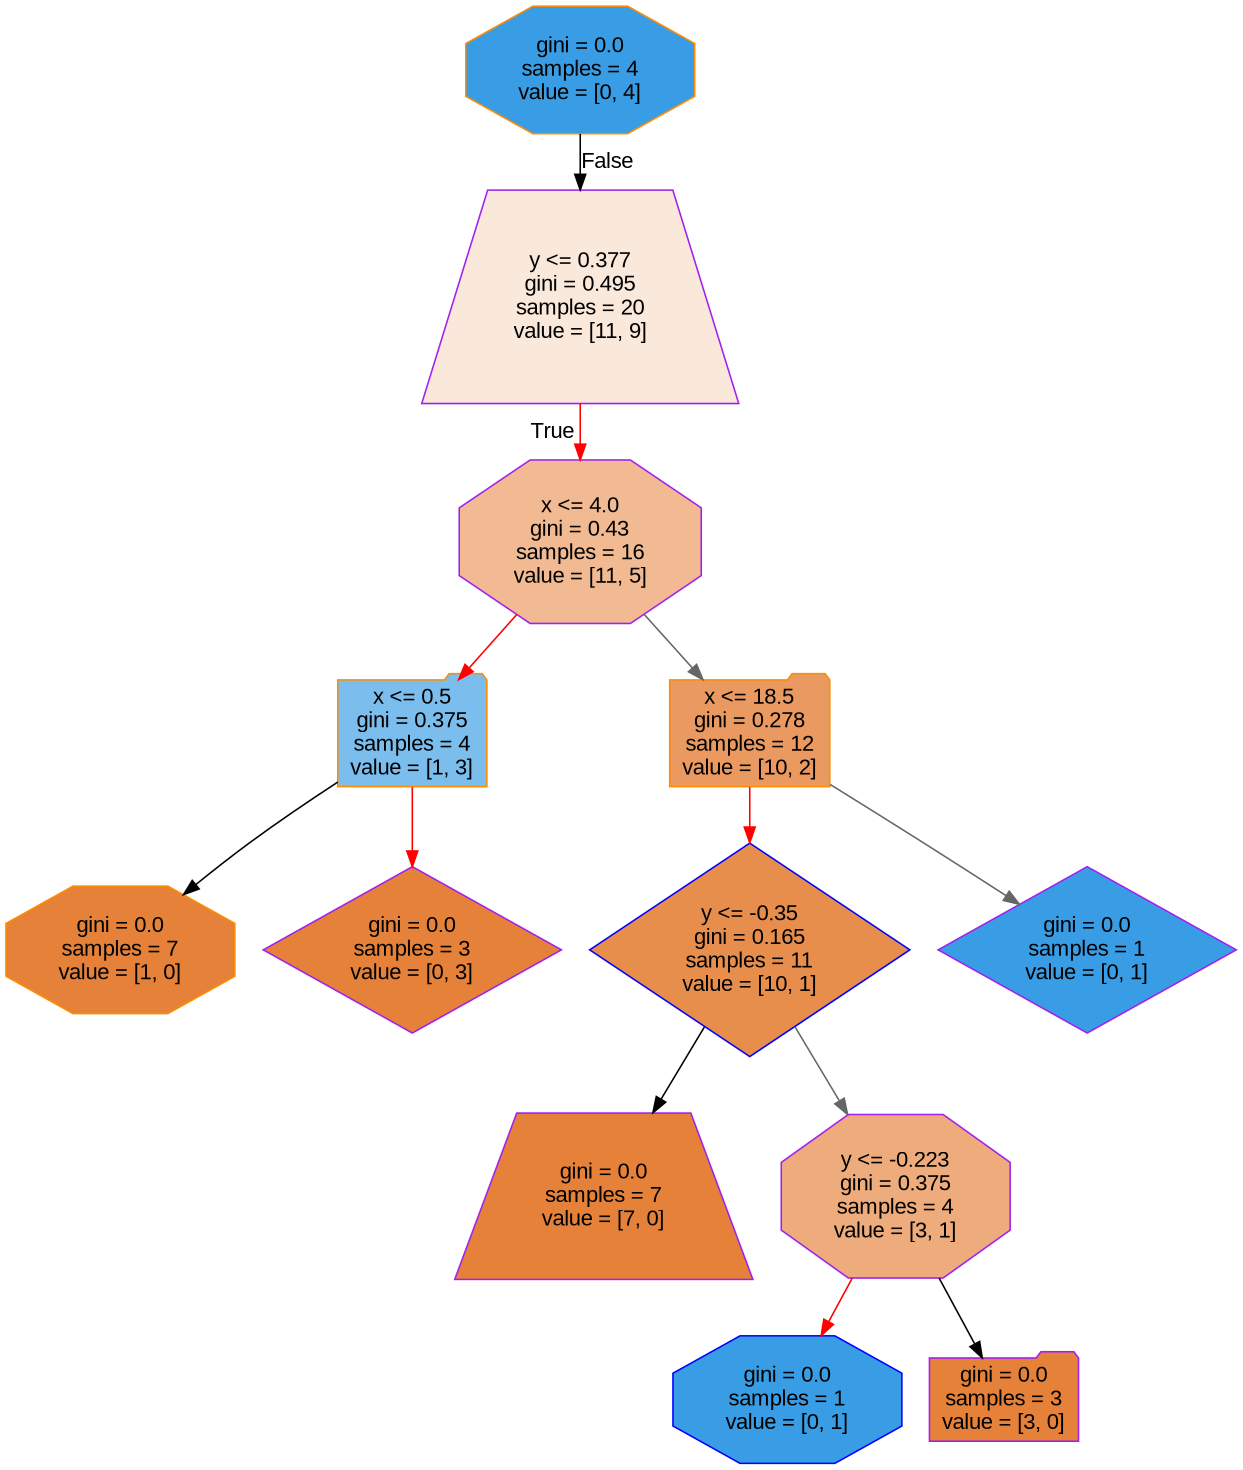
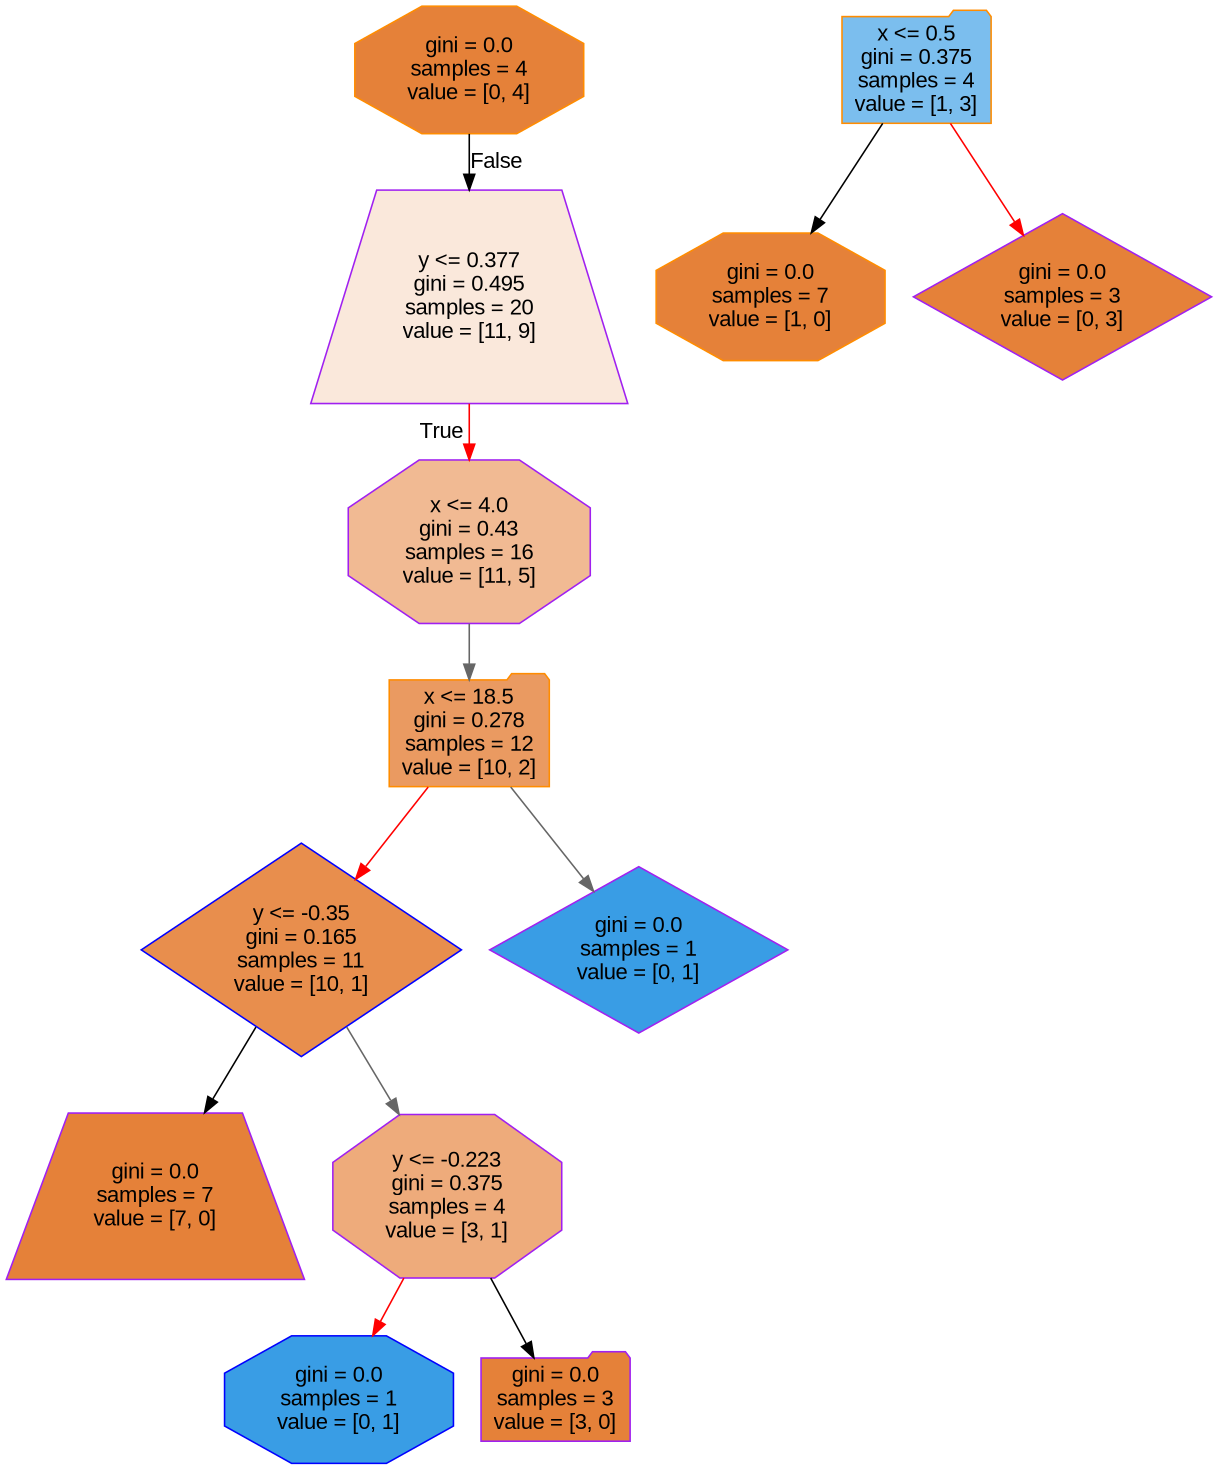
node "gini = 0.0 samples = 4 value = [0, 4]": fillcolor #399de5 -> #e58139
edge "x <= 4.0 gini = 0.43 samples = 16 value = [11, 5]" -> "x <= 0.5 gini = 0.375 samples = 4 value = [1, 3]": removed
